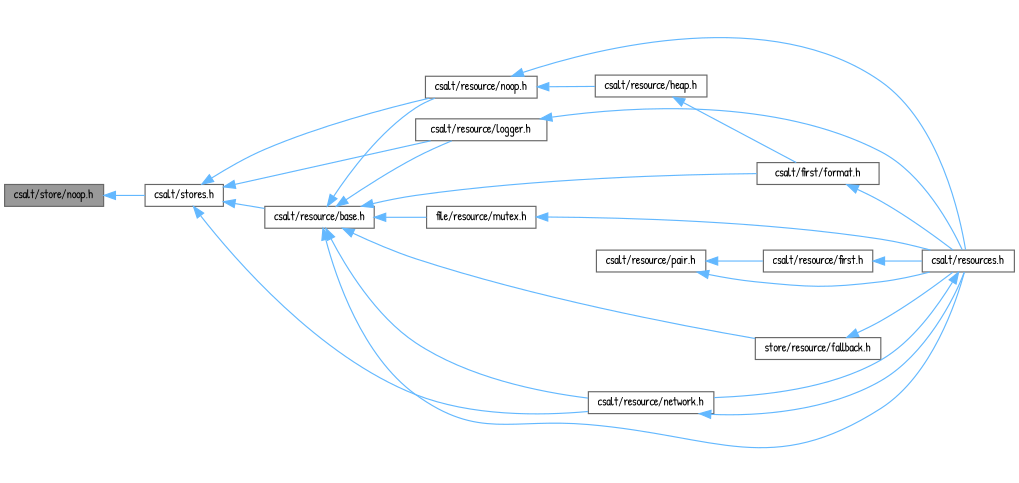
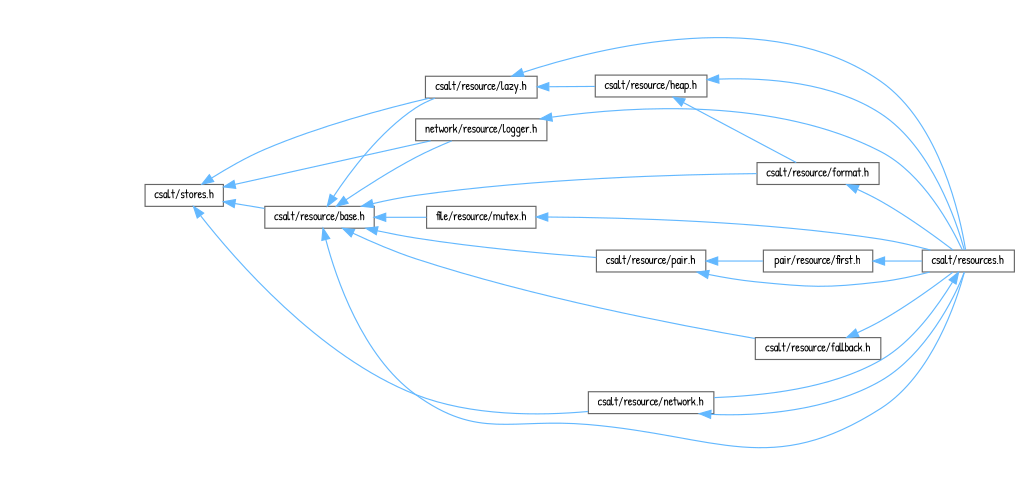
node "csalt/resource/noop.h": label "csalt/resource/noop.h" -> "csalt/resource/lazy.h"
edge "csalt/resources.h" -> "csalt/resource/heap.h": added
node "csalt/resource/logger.h": label "csalt/resource/logger.h" -> "network/resource/logger.h"
node "csalt/first/format.h": label "csalt/first/format.h" -> "csalt/resource/format.h"
node "csalt/store/noop.h": removed
node "csalt/resource/first.h": label "csalt/resource/first.h" -> "pair/resource/first.h"
node "store/resource/fallback.h": label "store/resource/fallback.h" -> "csalt/resource/fallback.h"
edge "csalt/resource/network.h" -> "csalt/resource/base.h": now "csalt/resource/pair.h" -> "csalt/resource/base.h"
